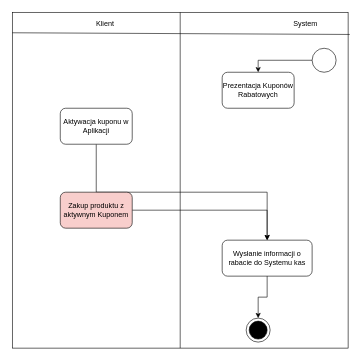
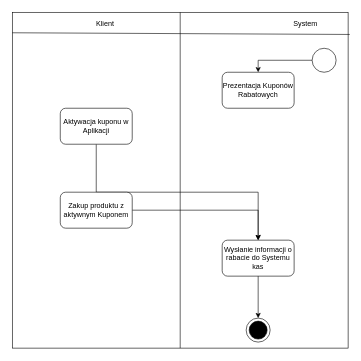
node "Zakup produktu z aktywnym Kuponem": fillcolor #f8cecc -> #ffffff
node "Wysłanie informacji o rabacie do Systemu kas": size 90x36 -> 72x36
